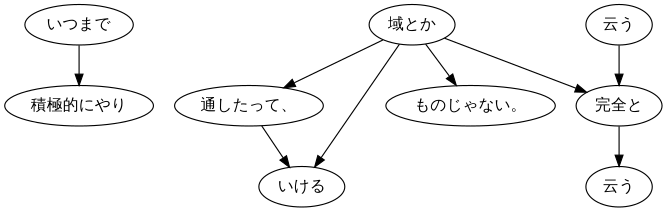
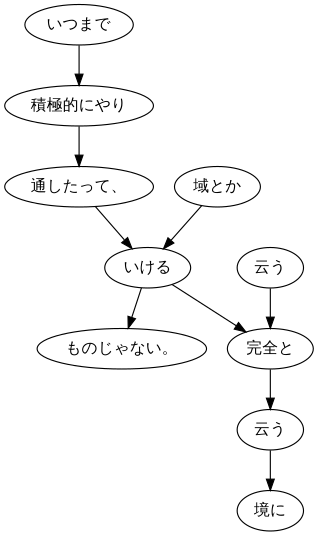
edge "域とか" -> "ものじゃない。": now "いける" -> "ものじゃない。"
edge "域とか" -> "通したって、": now "積極的にやり" -> "通したって、"
edge "域とか" -> "完全と": now "いける" -> "完全と"
node "境に": added
